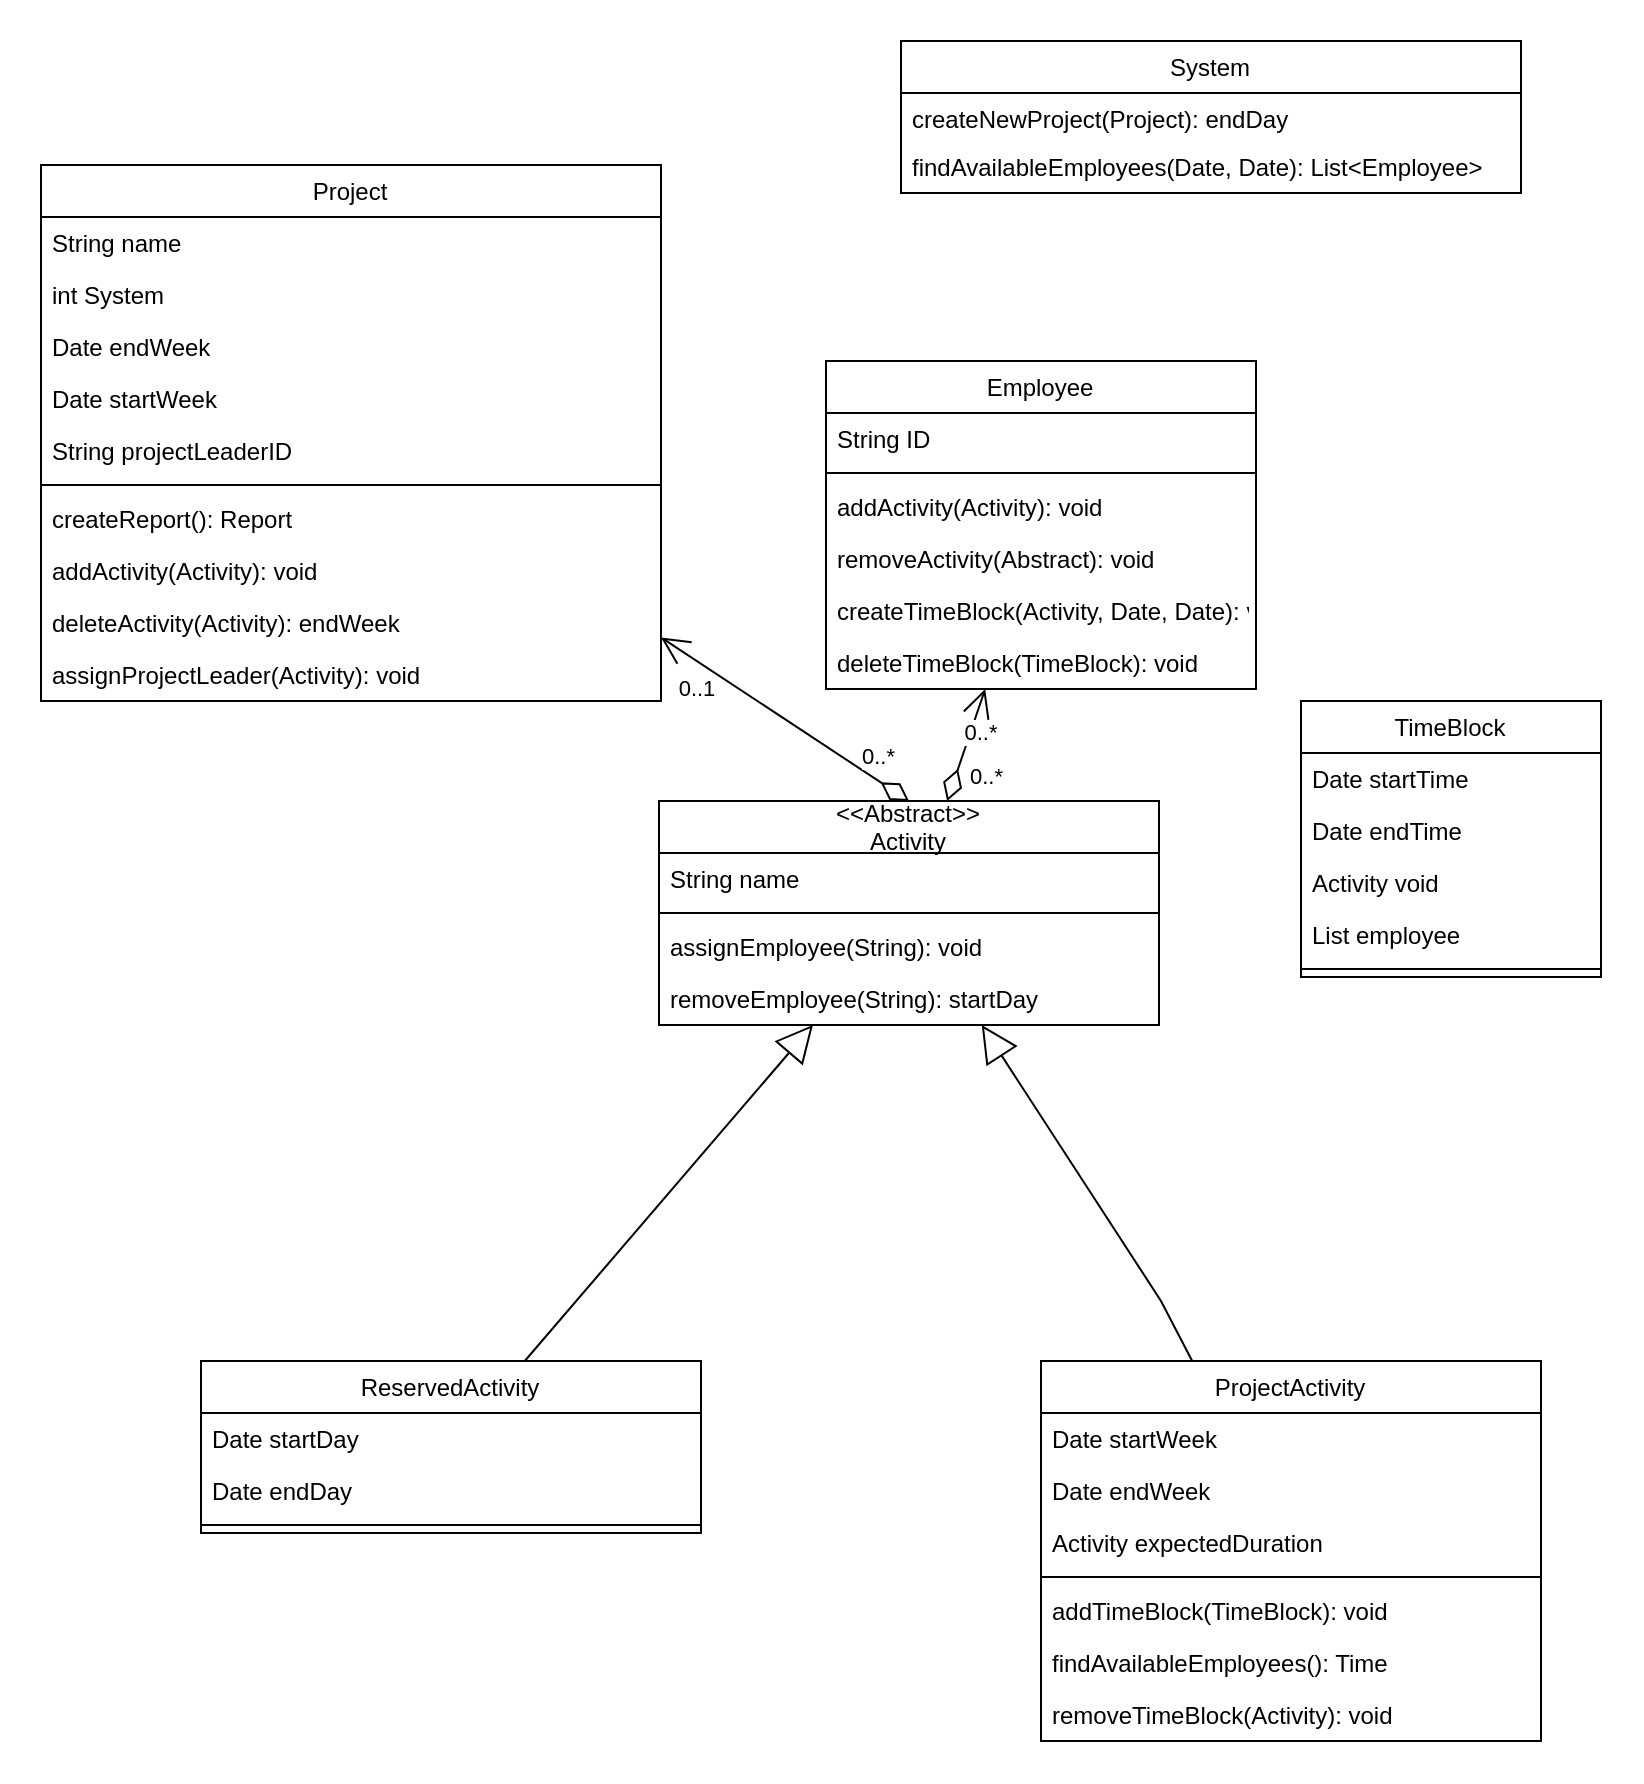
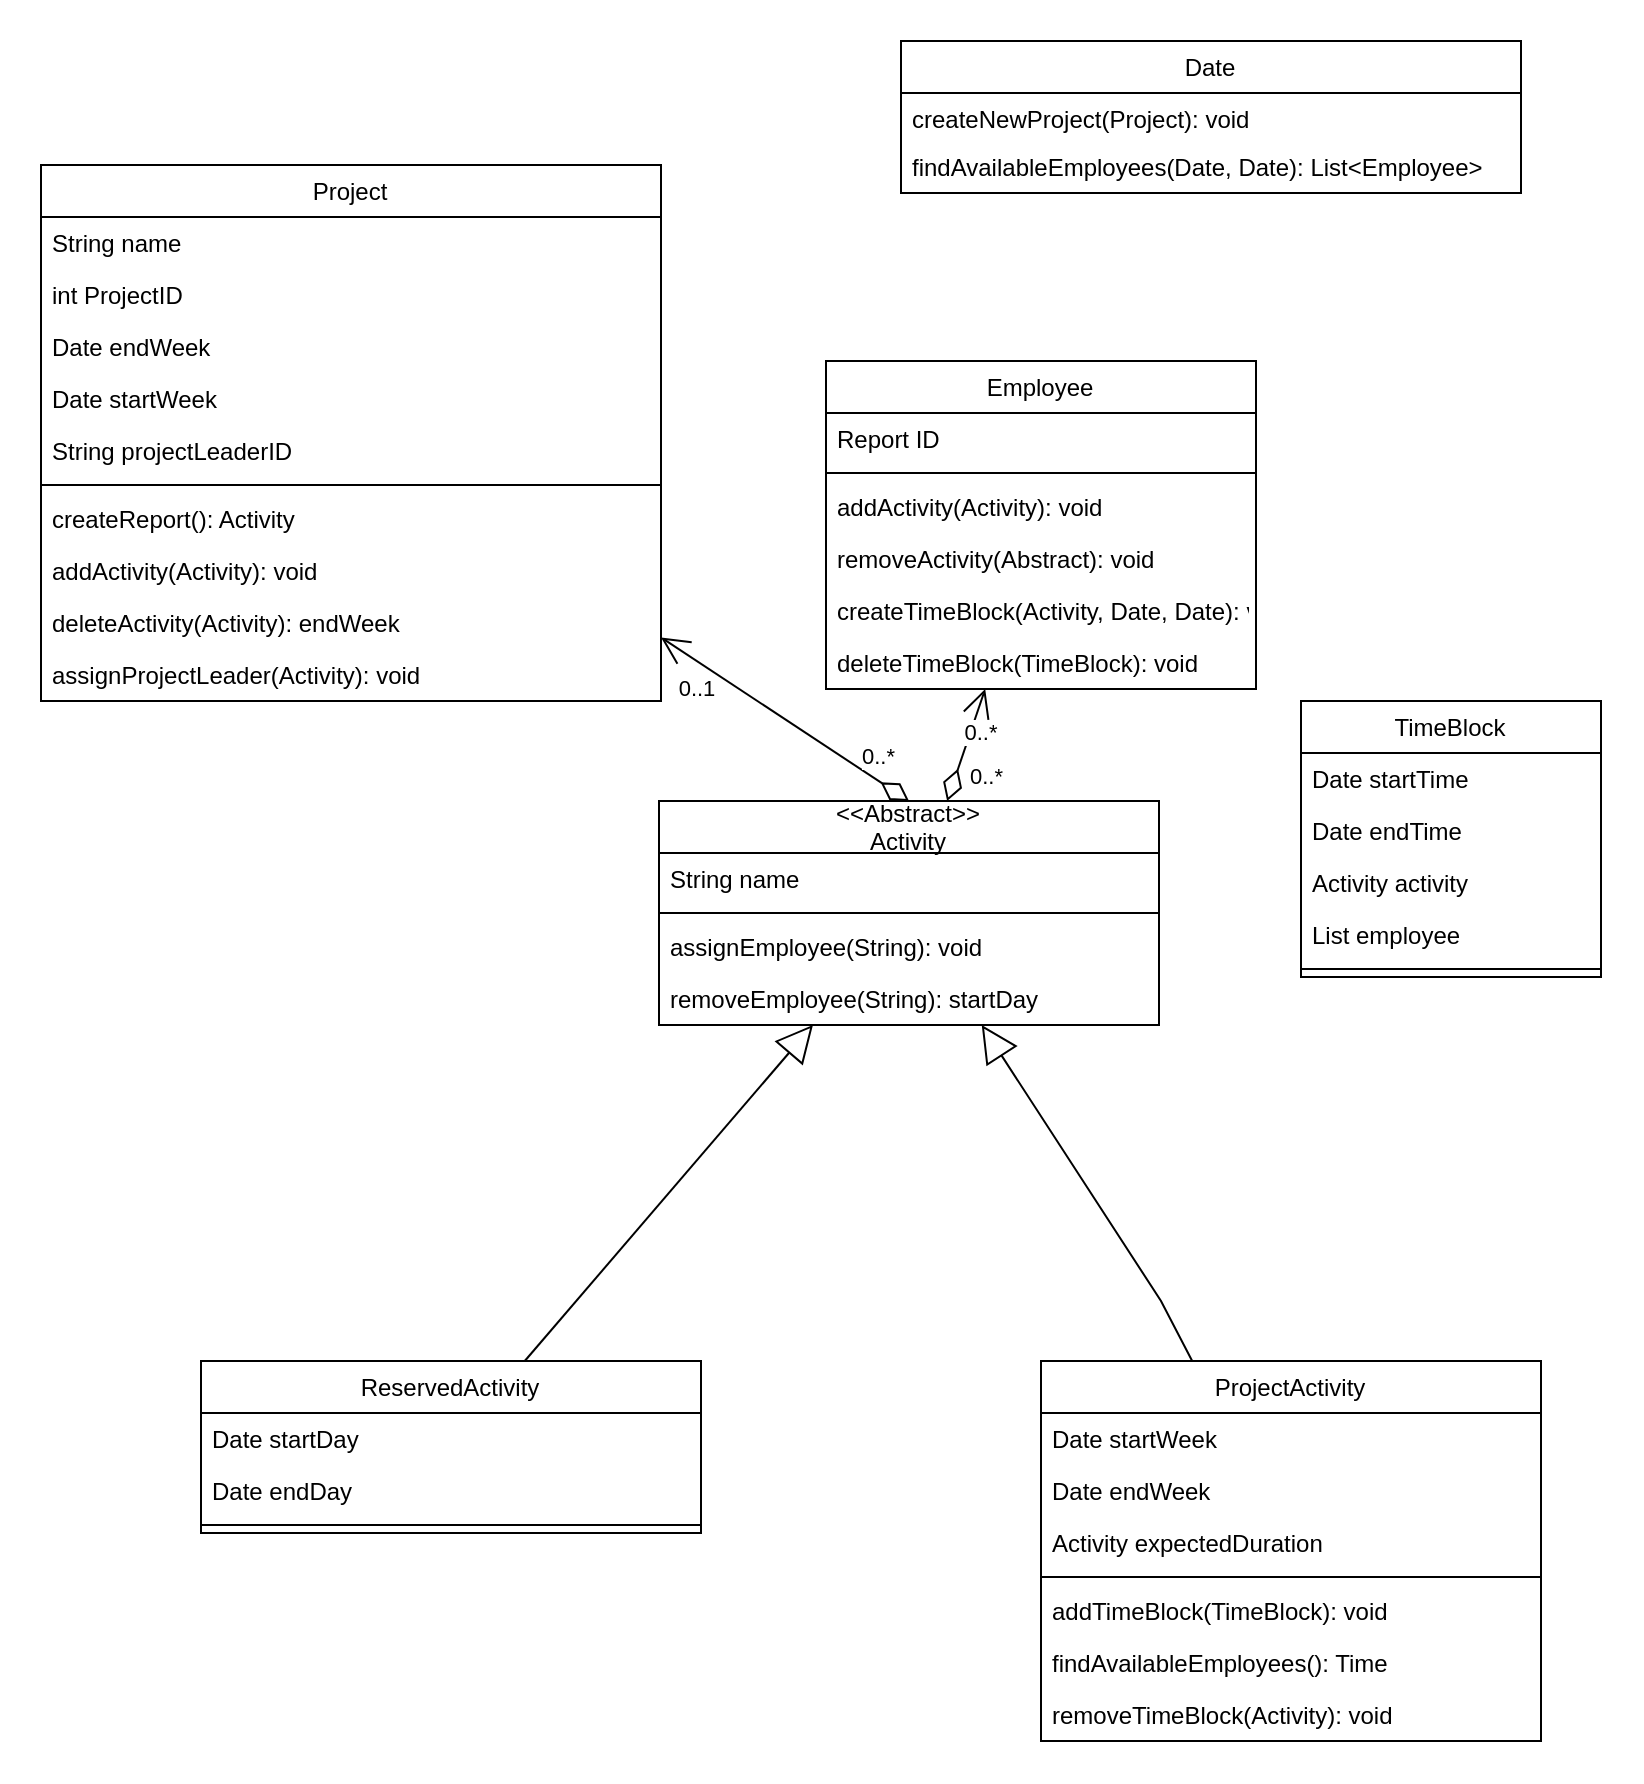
node "System": label "System" -> "Date"
node "createNewProject(Project): endDay": label "createNewProject(Project): endDay" -> "createNewProject(Project): void"
node "int System": label "int System" -> "int ProjectID"
node "String ID": label "String ID" -> "Report ID"
node "createReport(): Report": label "createReport(): Report" -> "createReport(): Activity"
node "Activity void": label "Activity void" -> "Activity activity"
